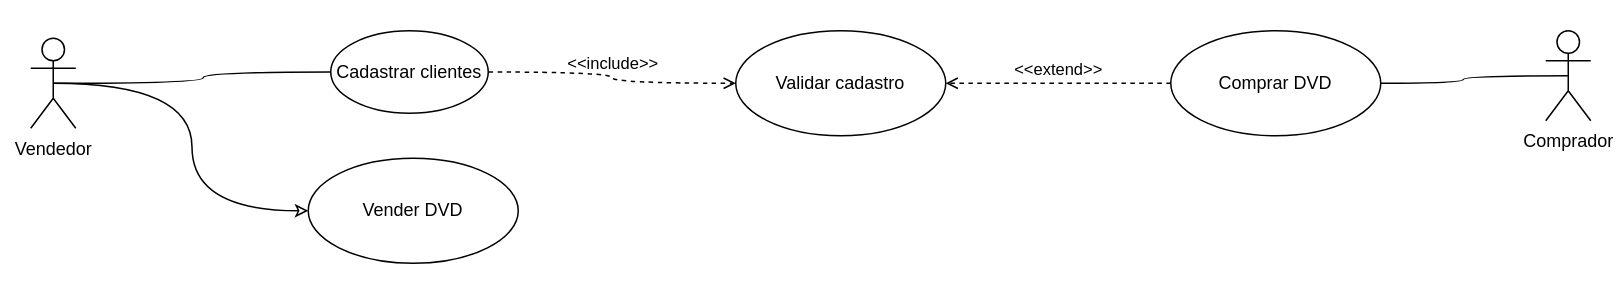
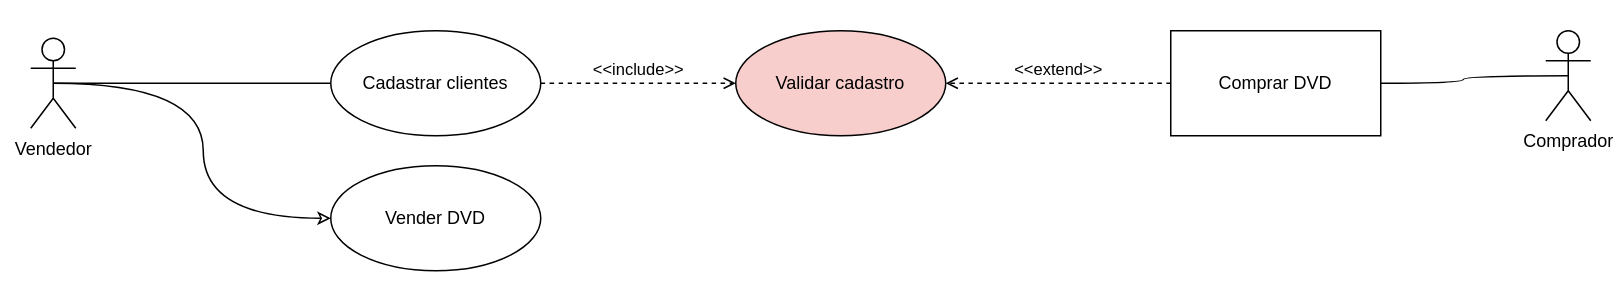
node "Cadastrar clientes": size 158x83 -> 210x105
node "Validar cadastro": fillcolor #ffffff -> #f8cecc
node "Comprar DVD": shape ellipse -> rectangle
node "Vender DVD": moved (413, 211) -> (436, 218)
